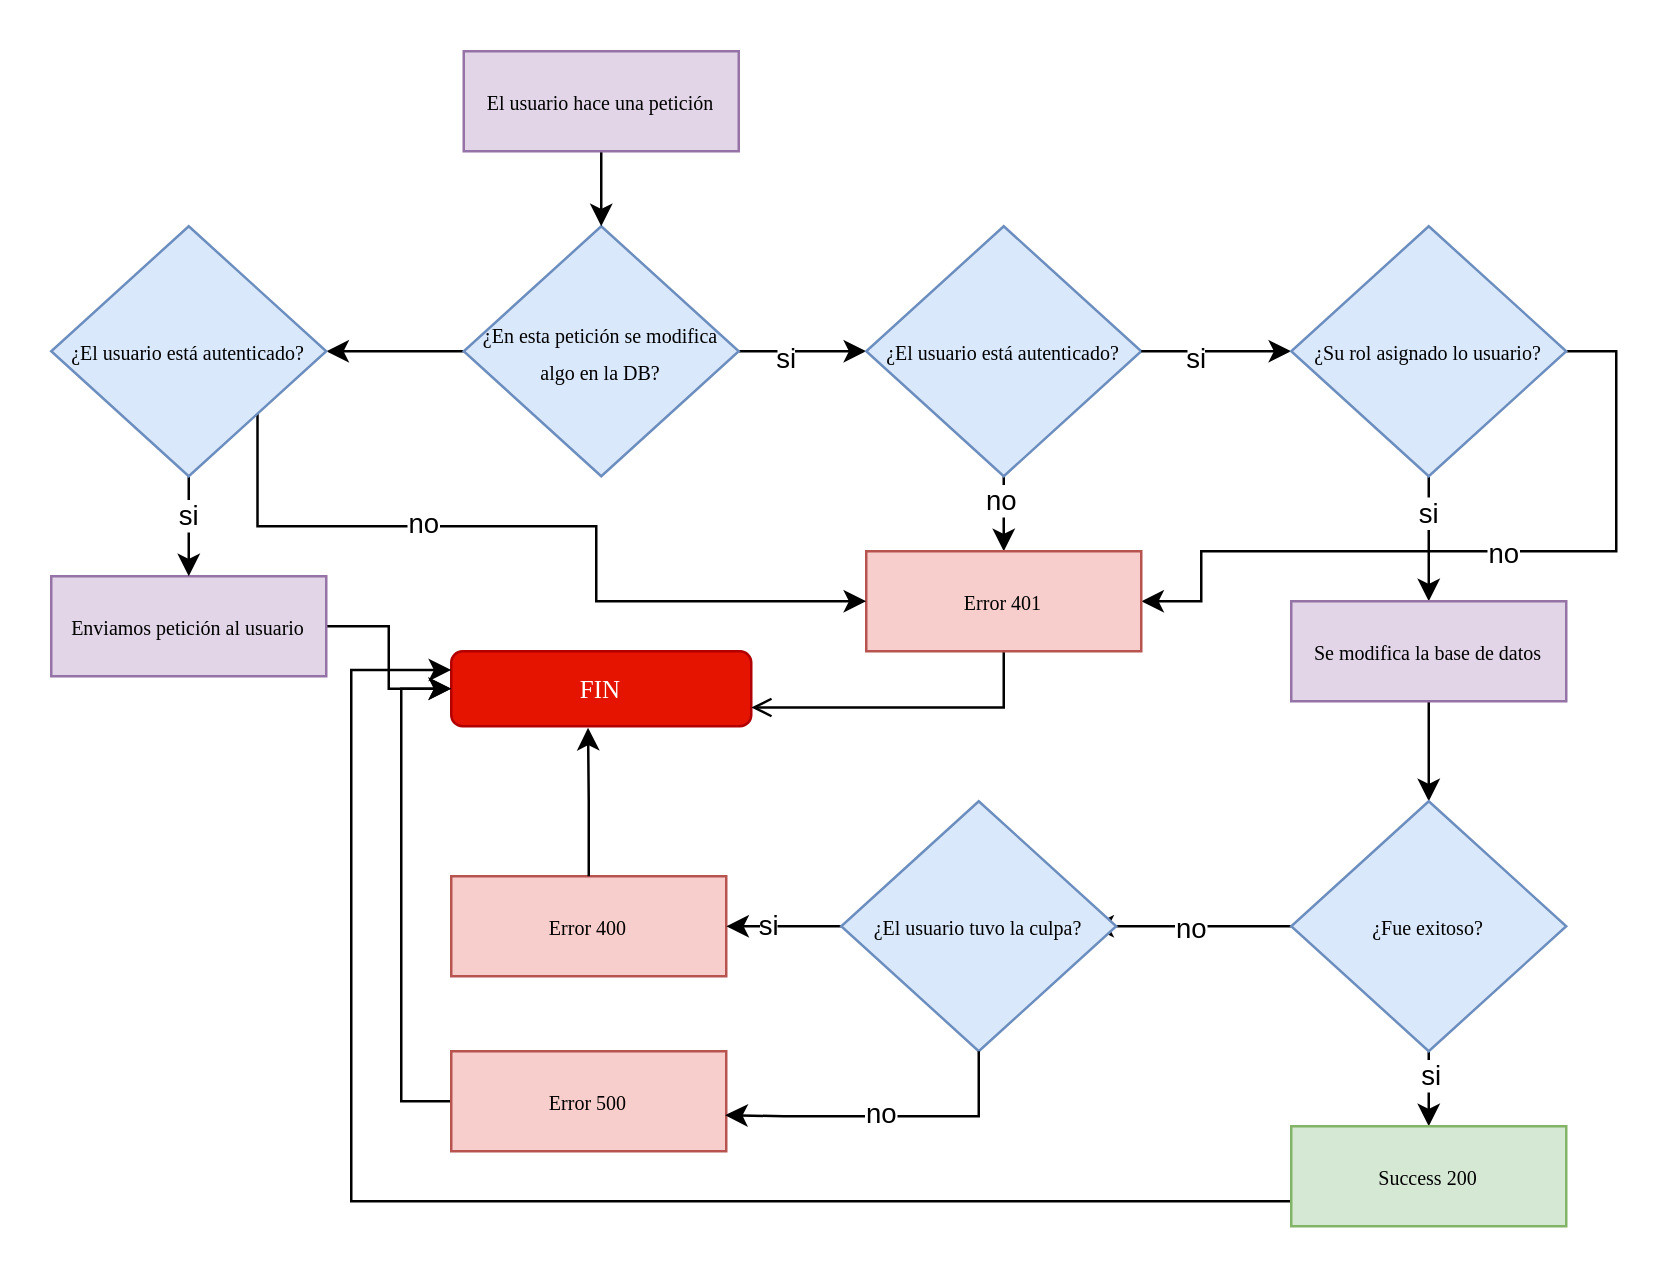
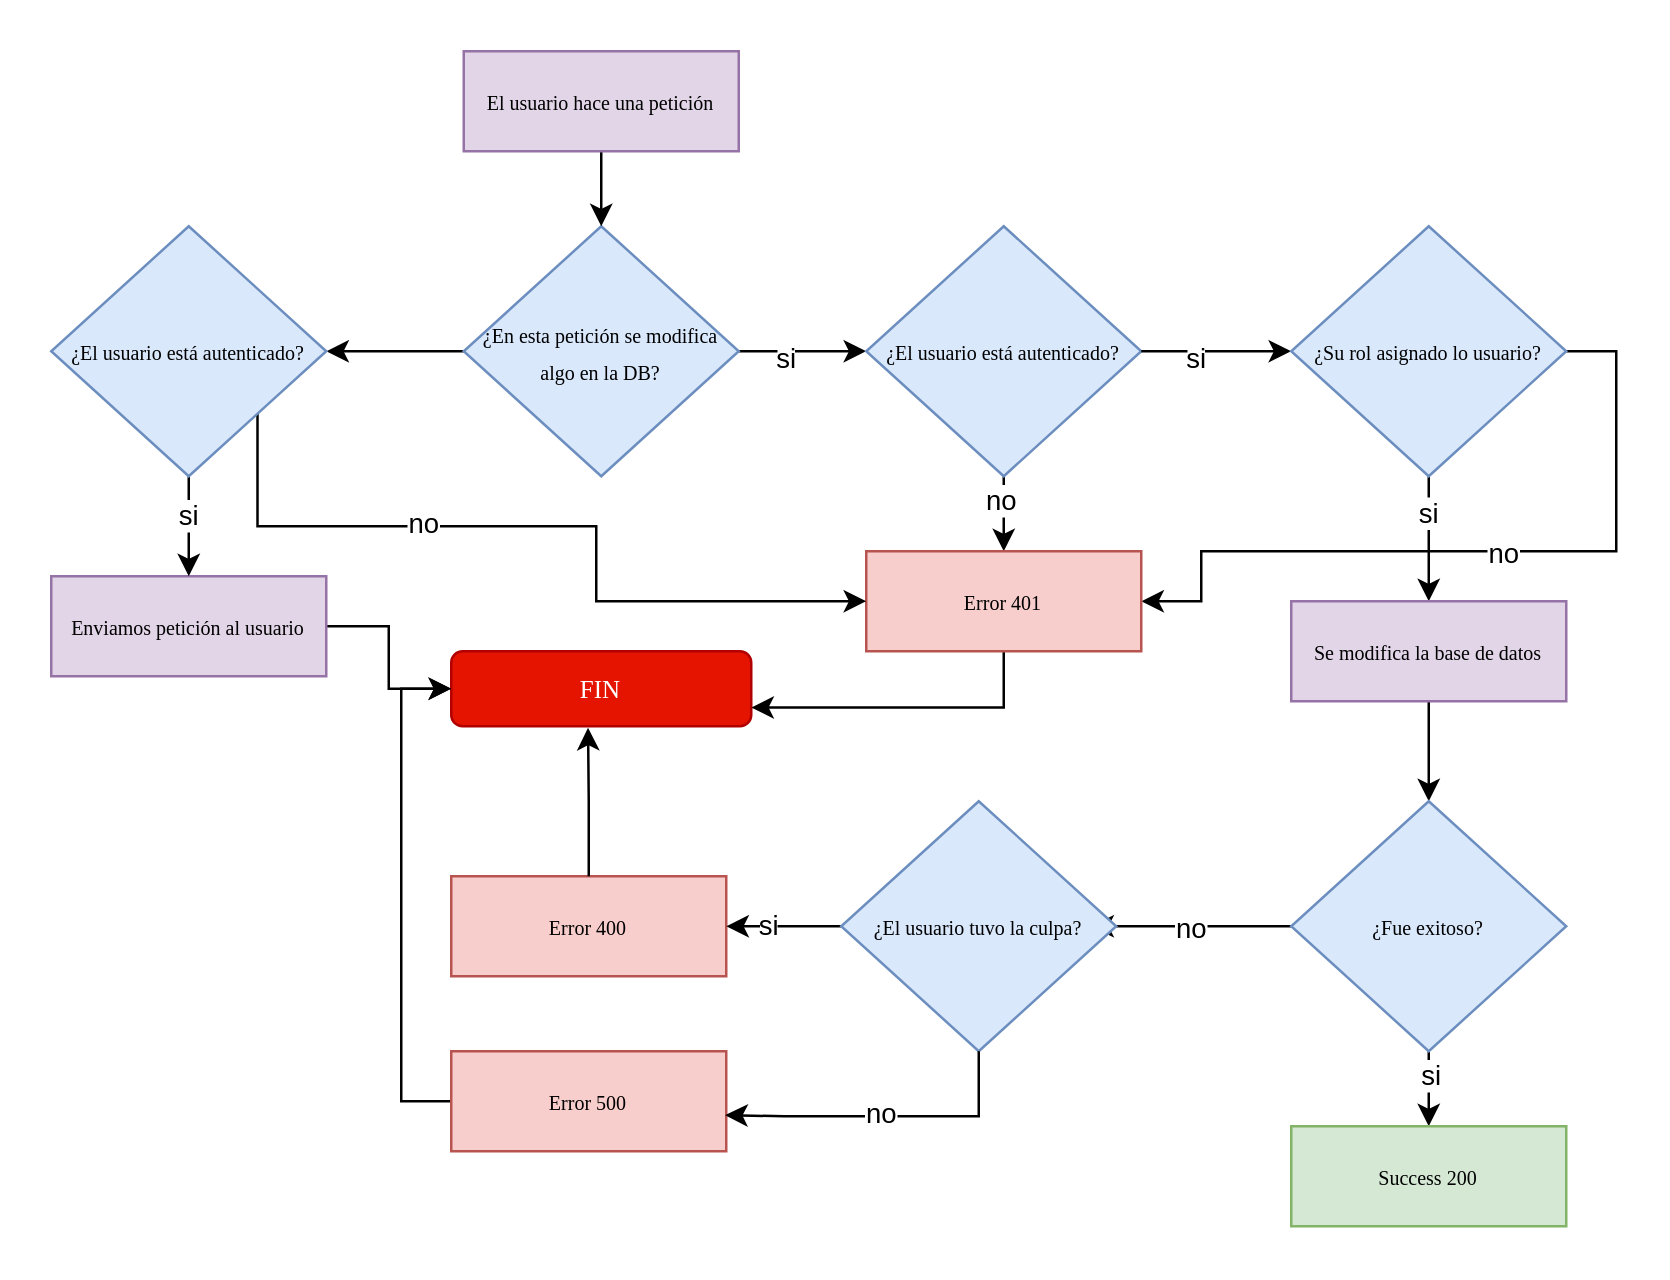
edge "Error 401" -> "FIN": arrowhead open -> classic
edge "Success 200" -> "FIN": removed
